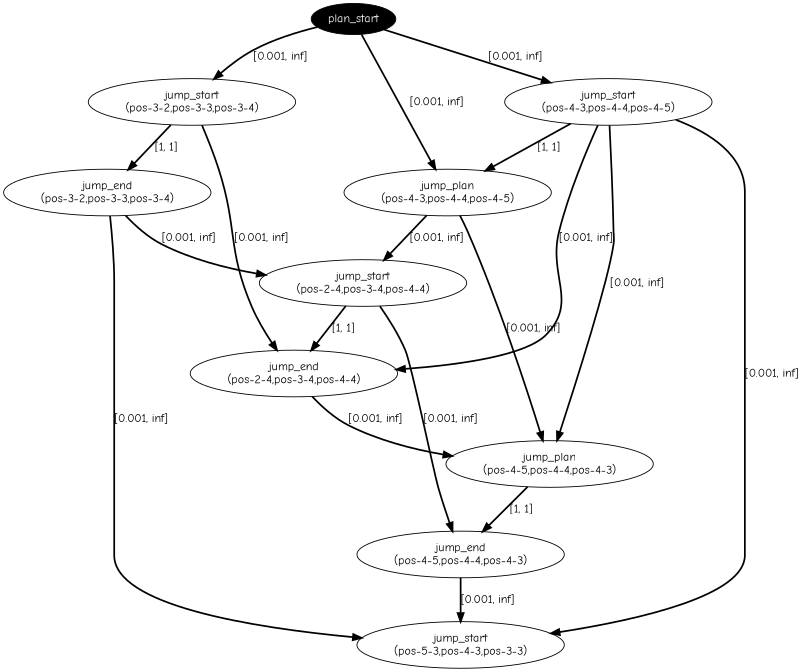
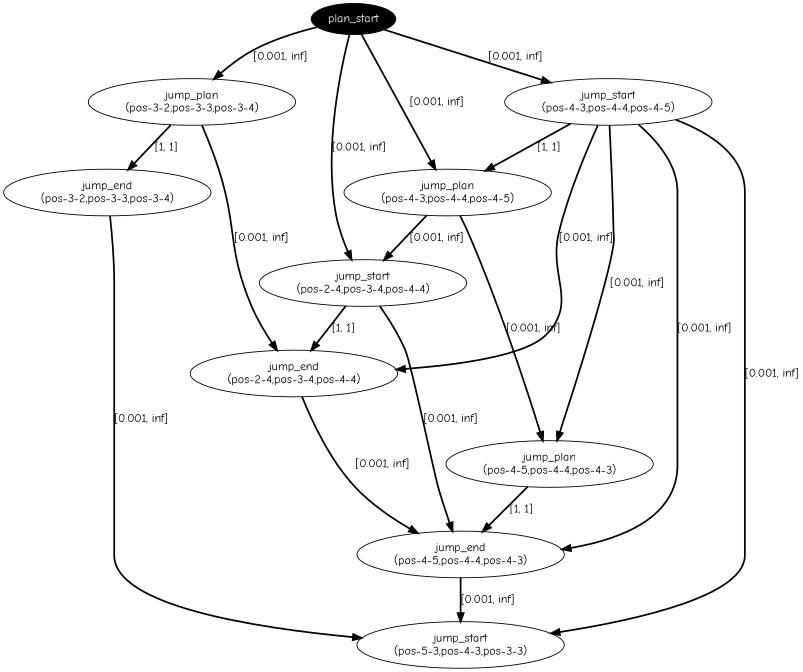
node "jump_start (pos-3-2,pos-3-3,pos-3-4)": label "jump_start (pos-3-2,pos-3-3,pos-3-4)" -> "jump_plan (pos-3-2,pos-3-3,pos-3-4)"
edge "jump_end (pos-3-2,pos-3-3,pos-3-4)" -> "jump_start (pos-2-4,pos-3-4,pos-4-4)": now "plan_start" -> "jump_start (pos-2-4,pos-3-4,pos-4-4)"
edge "jump_start (pos-4-3,pos-4-4,pos-4-5)" -> "jump_end (pos-4-5,pos-4-4,pos-4-3)": added, label "[0.001, inf]"
edge "jump_end (pos-2-4,pos-3-4,pos-4-4)" -> "jump_plan (pos-4-5,pos-4-4,pos-4-3)": now "jump_end (pos-2-4,pos-3-4,pos-4-4)" -> "jump_end (pos-4-5,pos-4-4,pos-4-3)"
